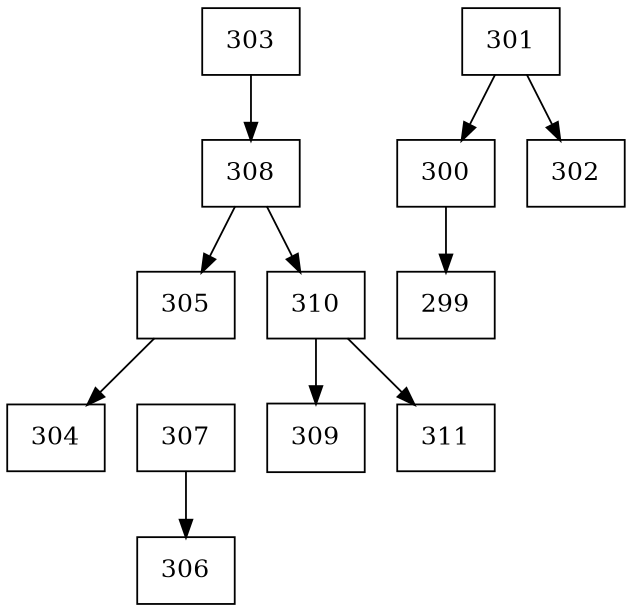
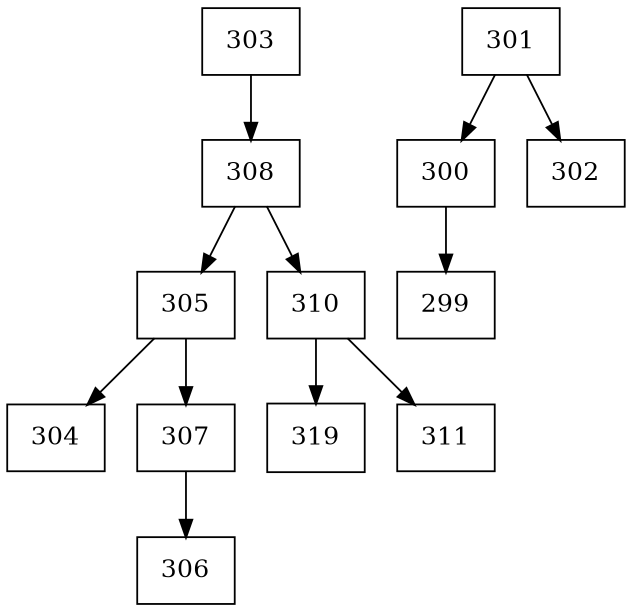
edge "305" -> "307": added
node "309": label "309" -> "319"
